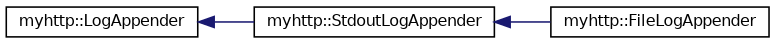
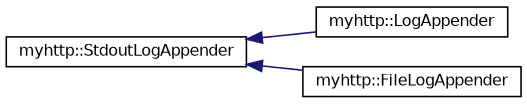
edge "myhttp::StdoutLogAppender" -> "myhttp::LogAppender": reversed
